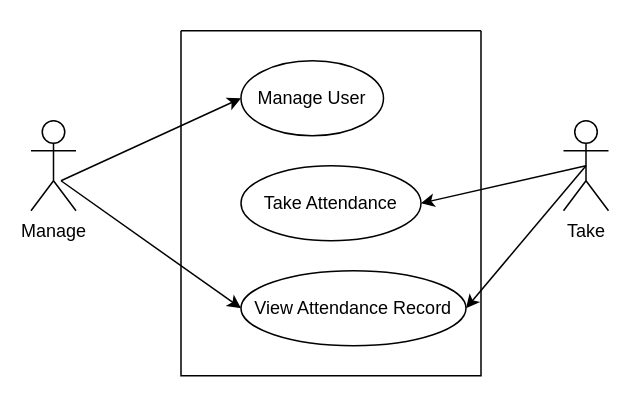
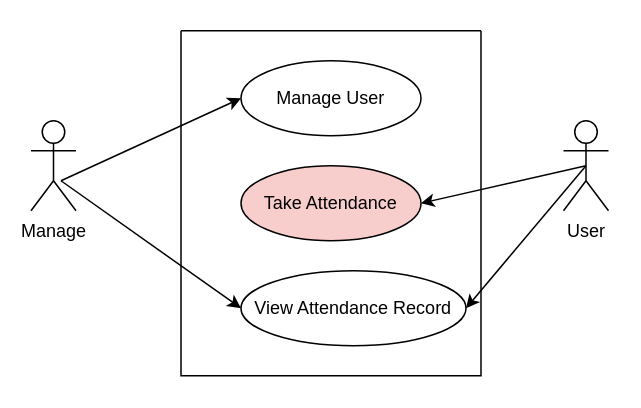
node "Manage User": size 143x75 -> 180x75
node "Take Attendance": fillcolor #ffffff -> #f8cecc
node "Take": label "Take" -> "User"
